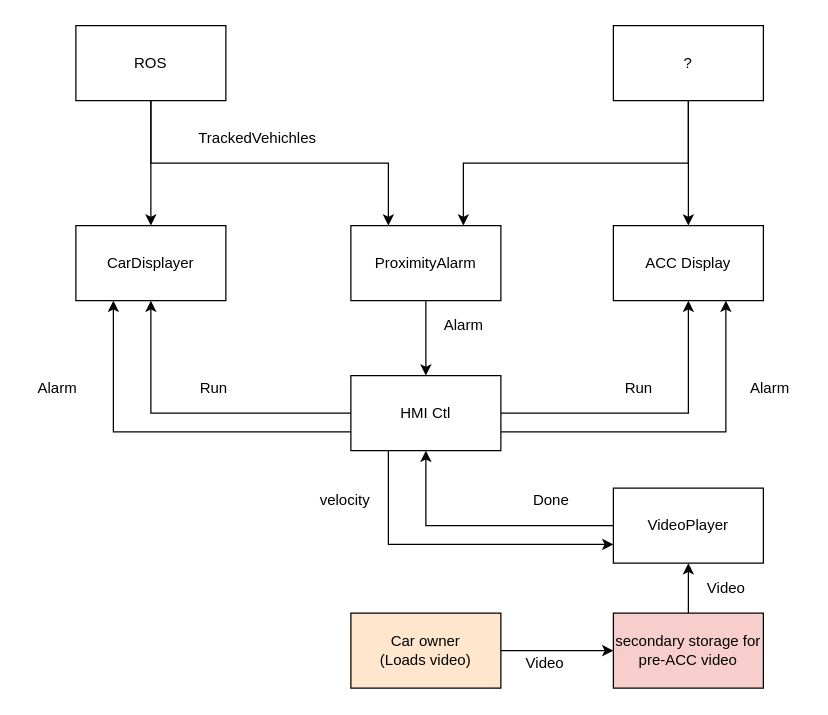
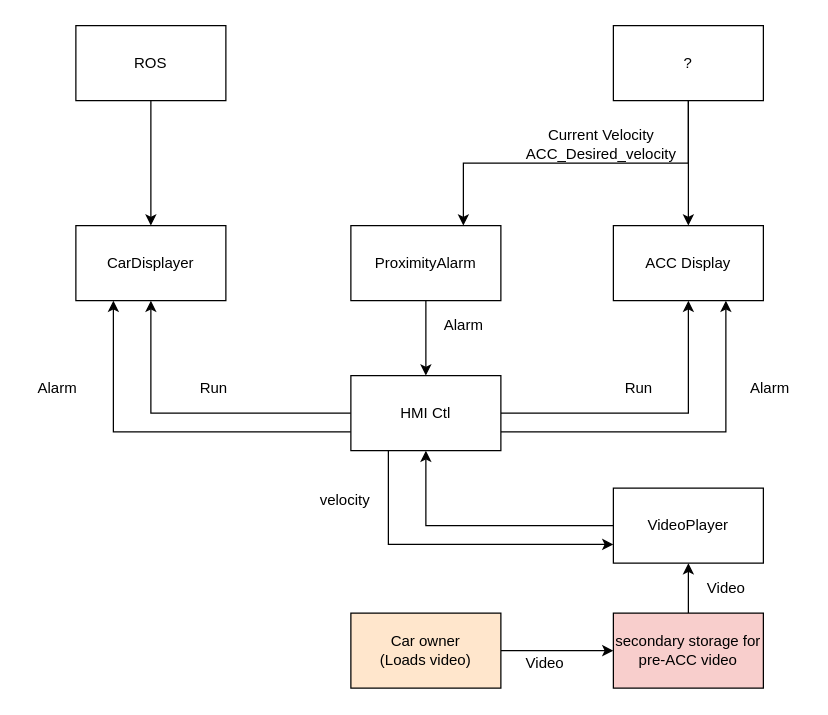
node "TrackedVehichles": removed
node "Current Velocity ACC_Desired_velocity": added
edge "ROS" -> "ProximityAlarm": removed
node "Done": removed
